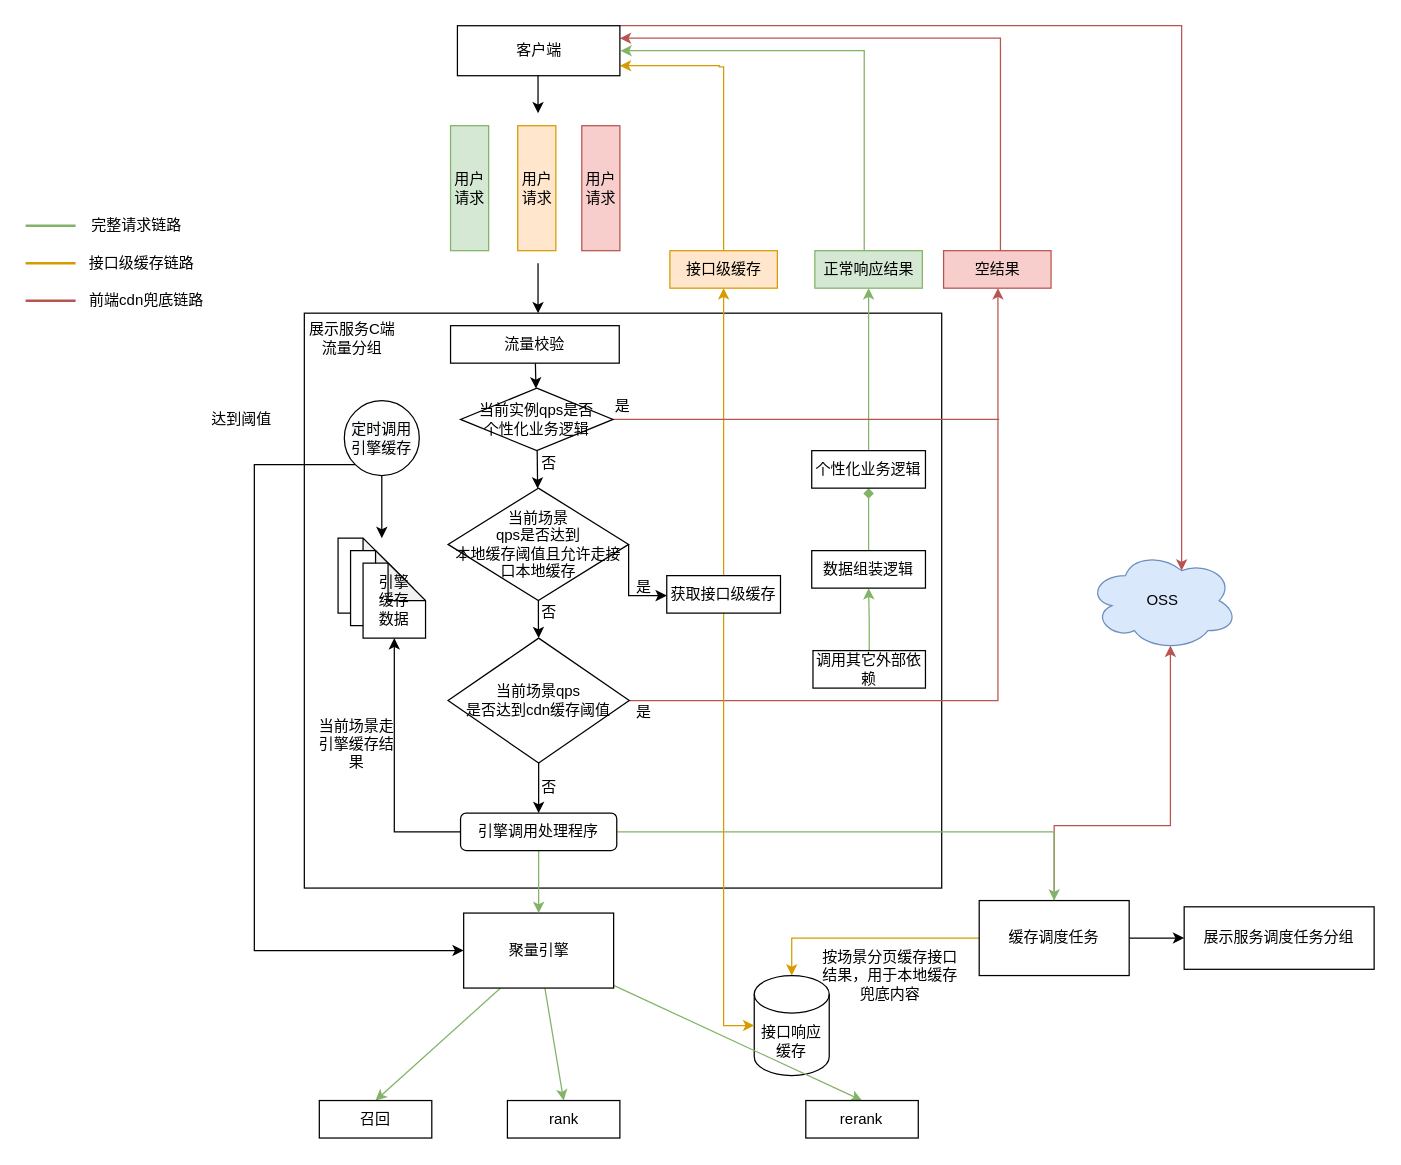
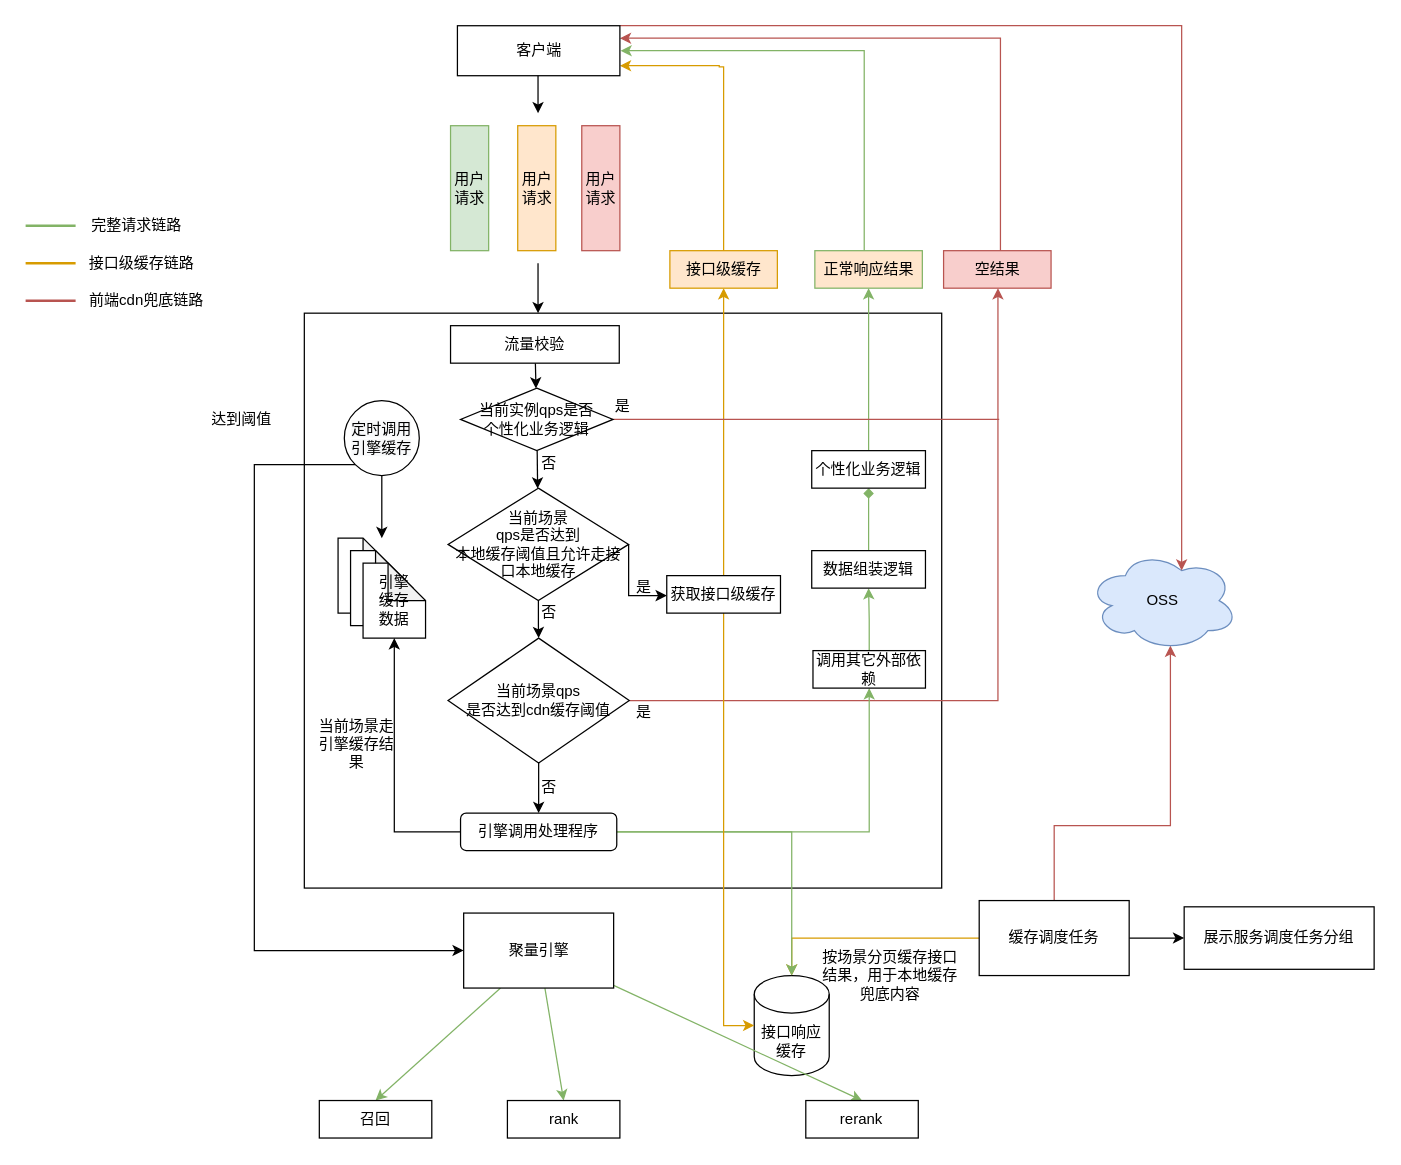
node "正常响应结果": fillcolor #d5e8d4 -> #ffe6cc
node "展示服务C端 流量分组": removed
edge "引擎调用处理程序" -> "缓存调度任务": now "引擎调用处理程序" -> "调用其它外部依赖"
edge "引擎调用处理程序" -> "聚量引擎": now "引擎调用处理程序" -> "接口响应缓存"
